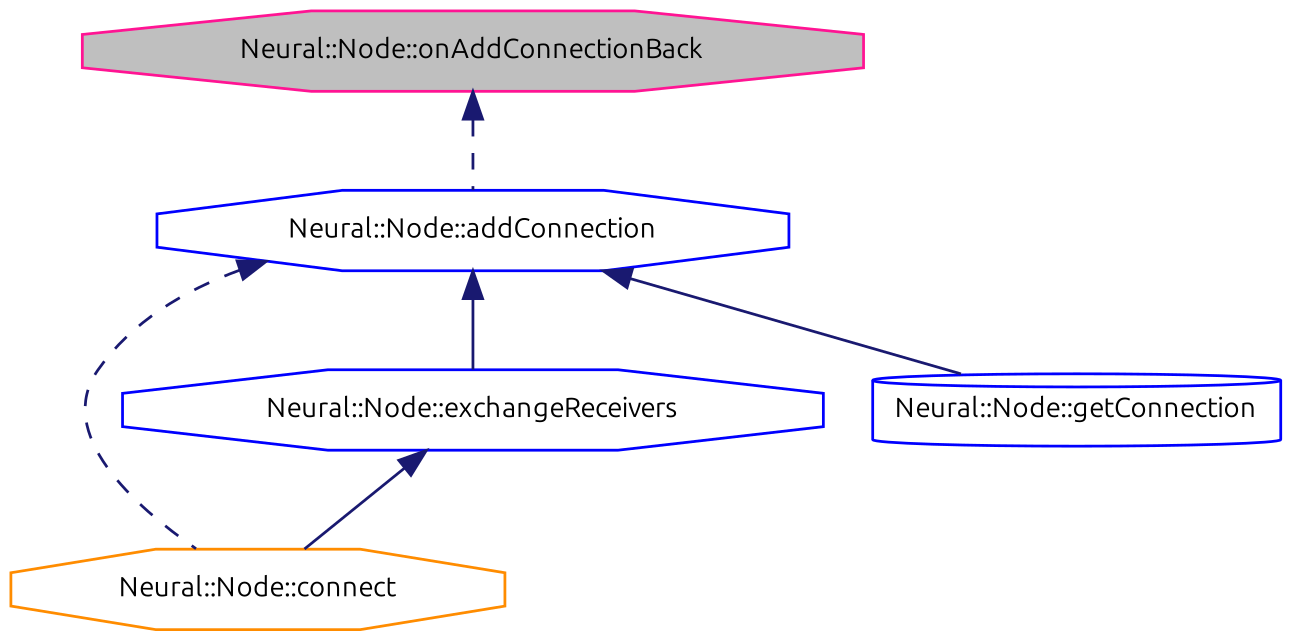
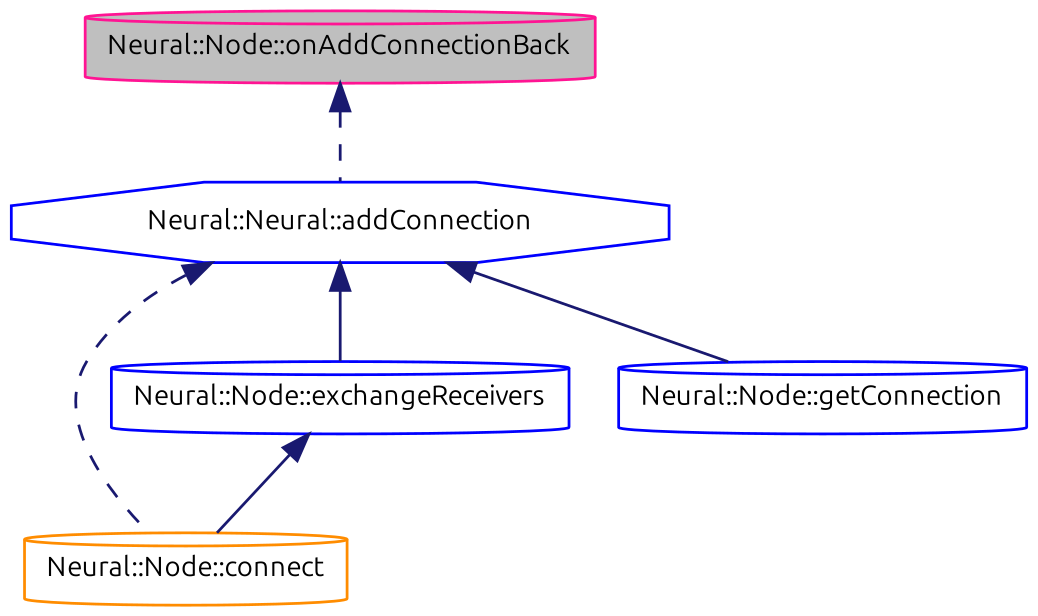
node "Neural::Node::onAddConnectionBack": shape octagon -> cylinder
node "Neural::Node::addConnection": label "Neural::Node::addConnection" -> "Neural::Neural::addConnection"
node "Neural::Node::exchangeReceivers": shape octagon -> cylinder
node "Neural::Node::connect": shape octagon -> cylinder
